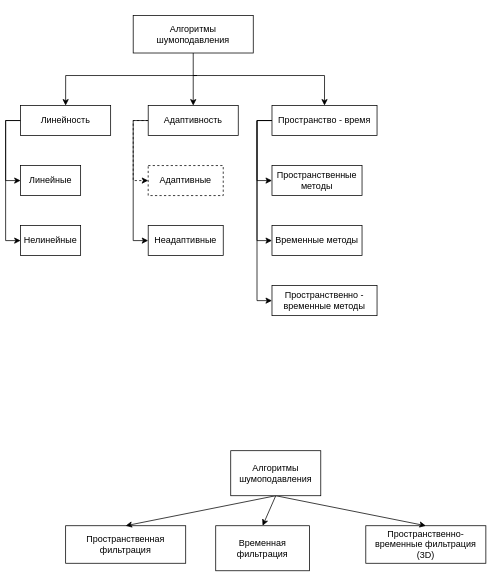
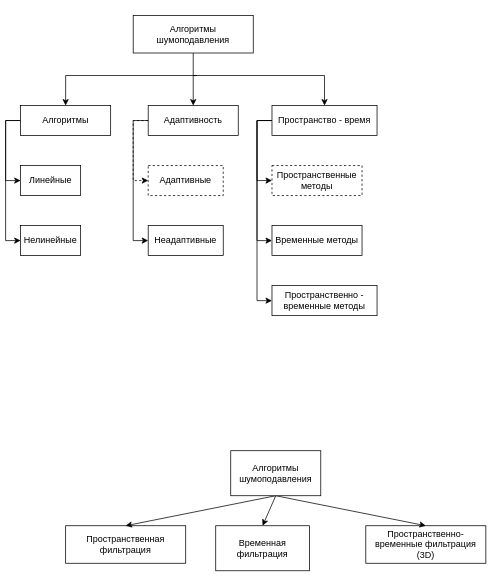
node "Линейность": label "Линейность" -> "Алгоритмы"
node "Пространственные методы": style solid -> dashed
